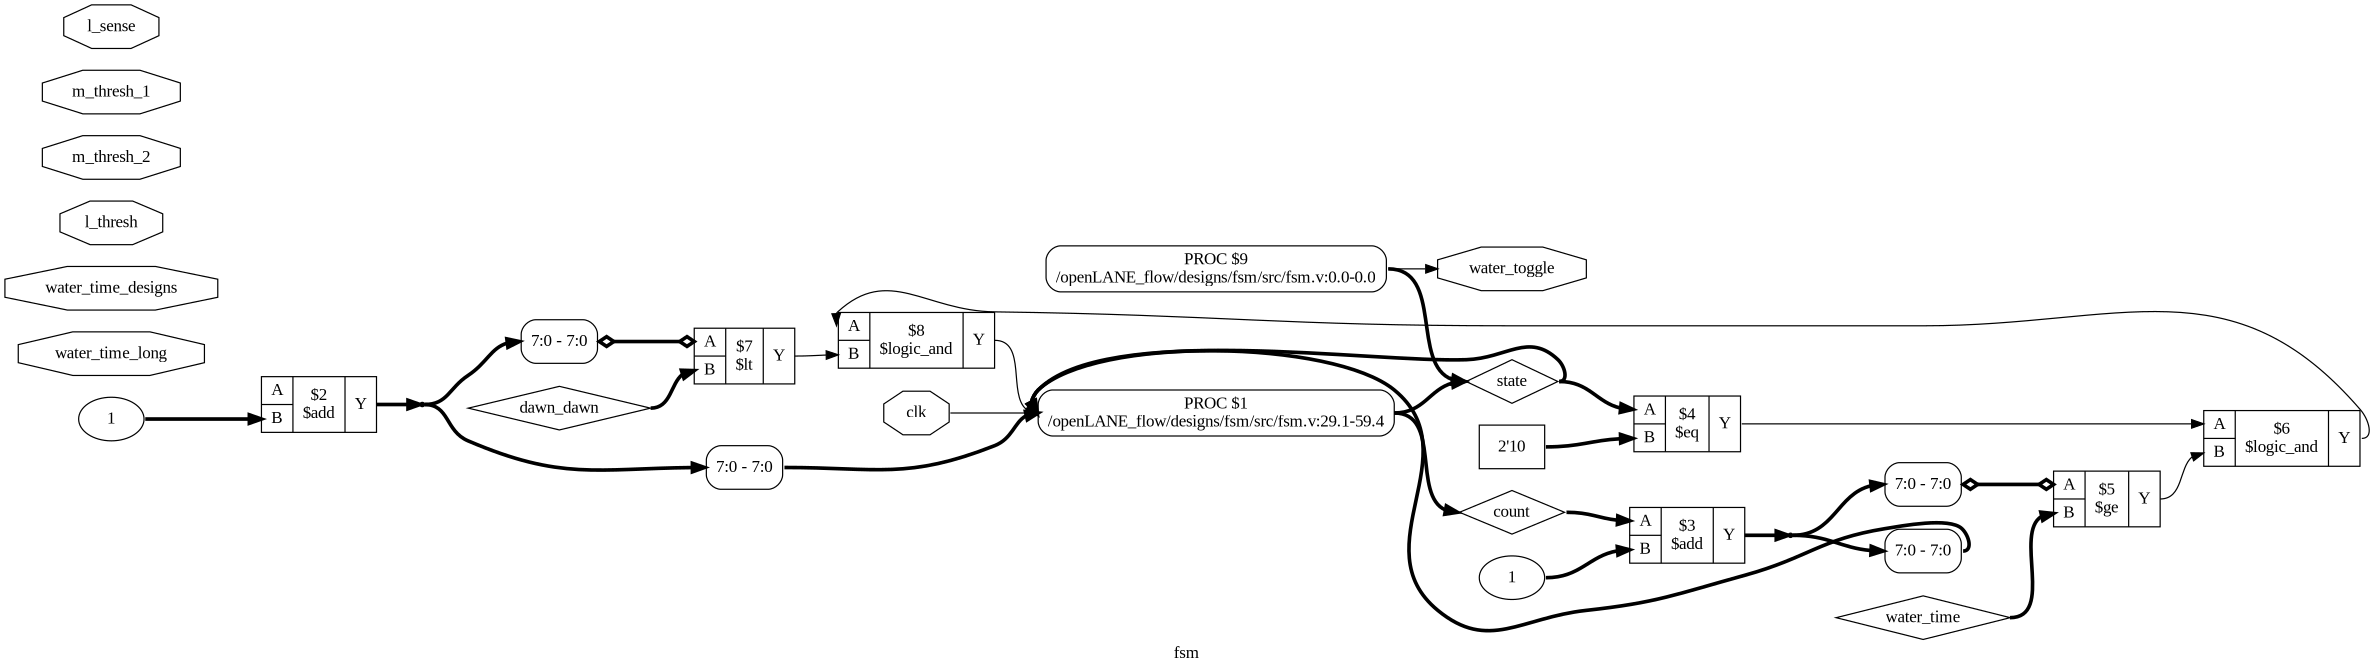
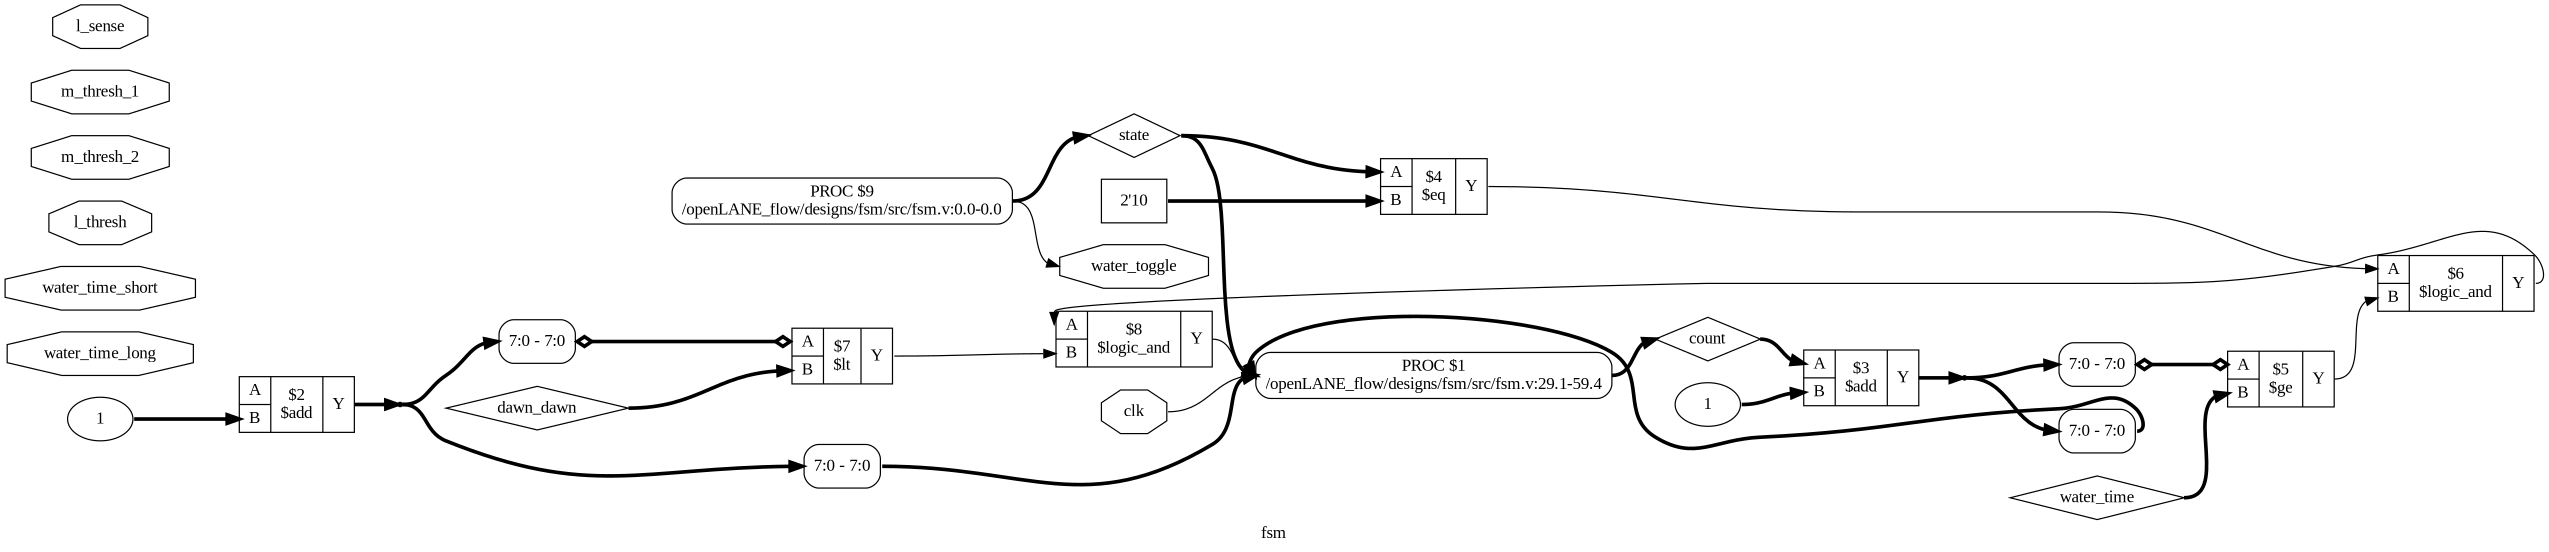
node "water_time_designs": label "water_time_designs" -> "water_time_short"
edge "PROC $1 /openLANE_flow/designs/fsm/src/fsm.v:29.1-59.4" -> "state": removed
